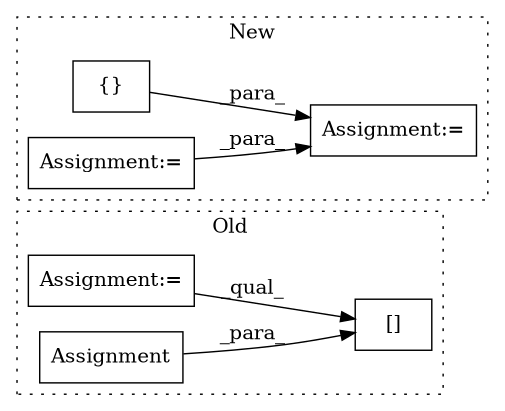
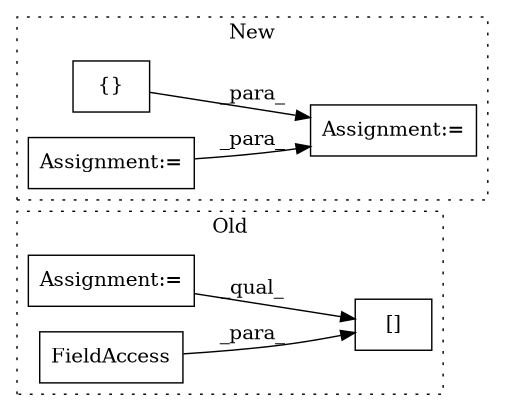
node "Assignment": label "Assignment" -> "FieldAccess"
